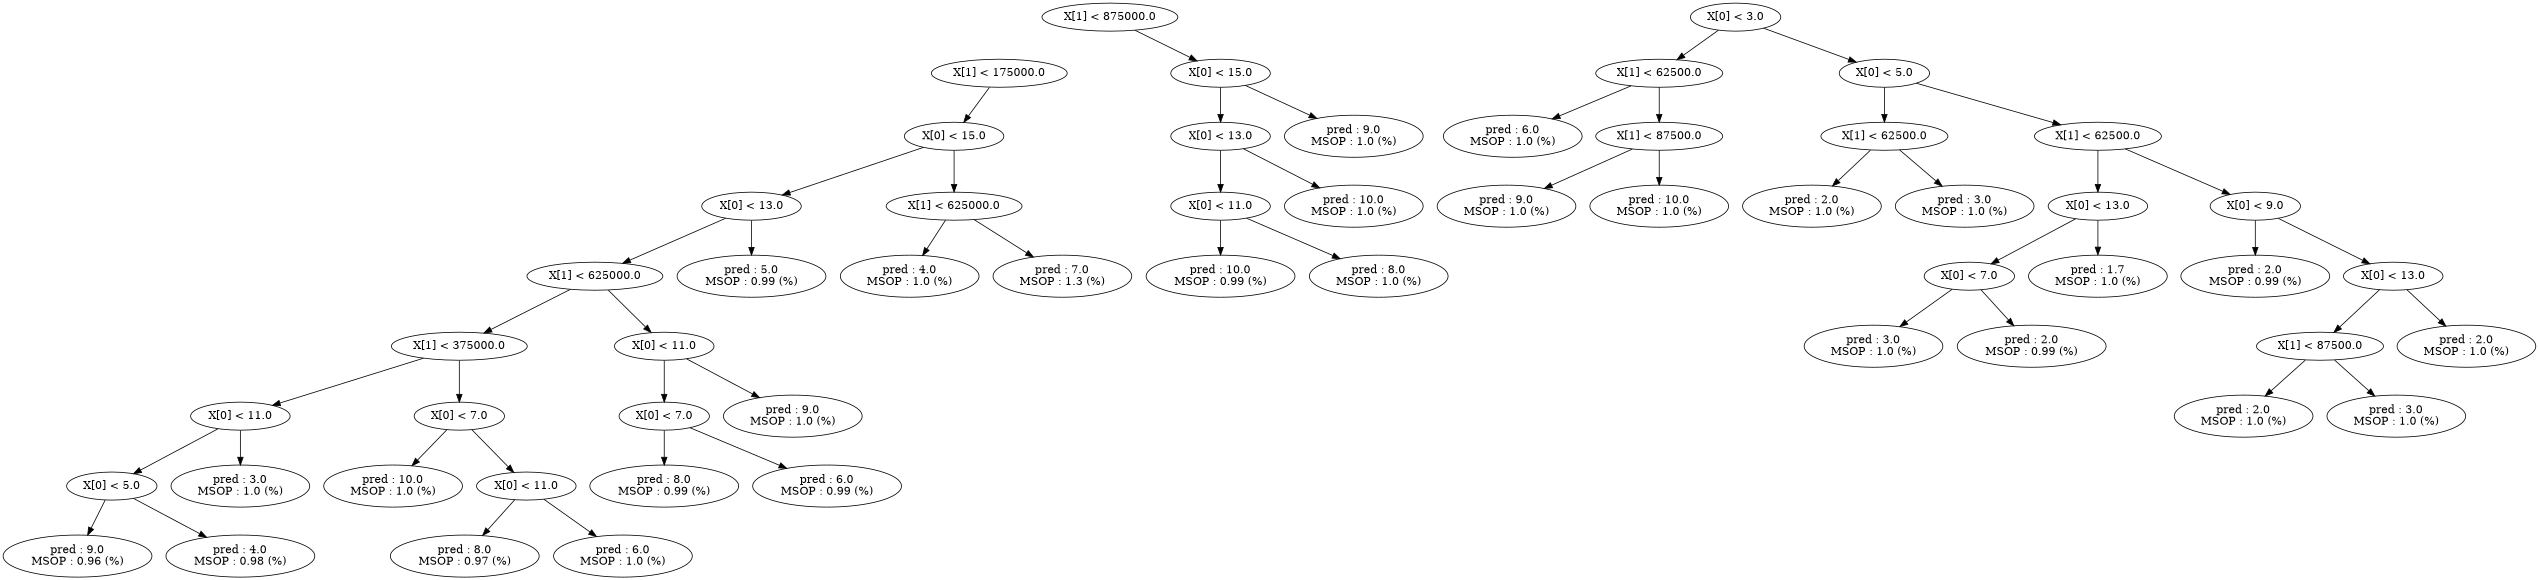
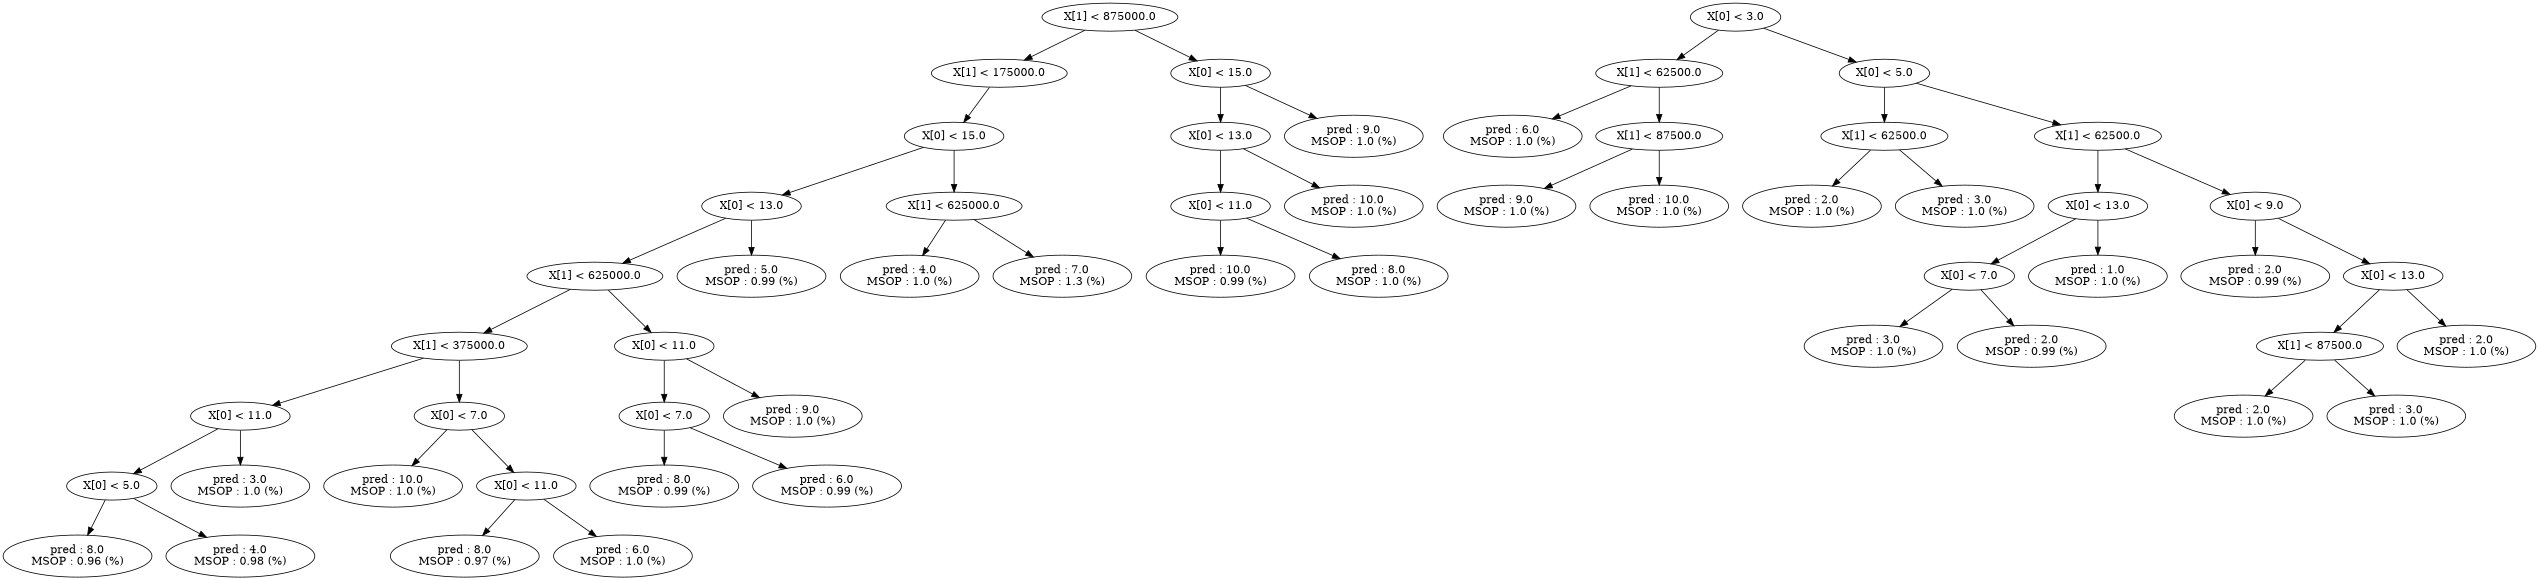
edge "X[1] < 875000.0" -> "X[1] < 175000.0": added
node "pred : 1.7 MSOP : 1.0 (%)": label "pred : 1.7 MSOP : 1.0 (%)" -> "pred : 1.0 MSOP : 1.0 (%)"
node "pred : 9.0 MSOP : 0.96 (%)": label "pred : 9.0 MSOP : 0.96 (%)" -> "pred : 8.0 MSOP : 0.96 (%)"
